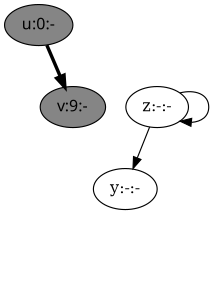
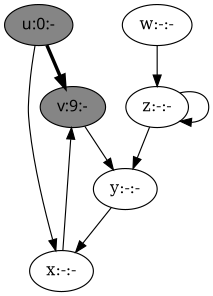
node "w:-:-": added
edge "v:9:-" -> "y:-:-": added
node "x:-:-": added
